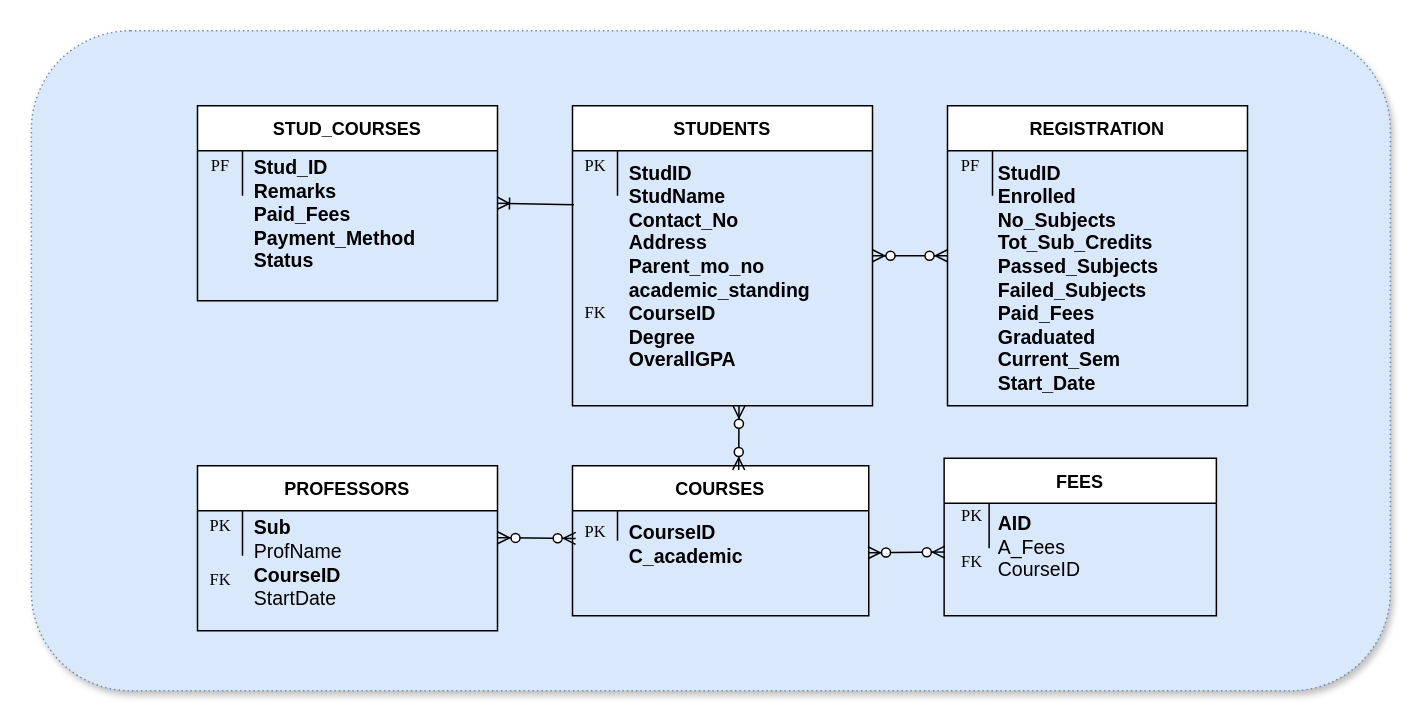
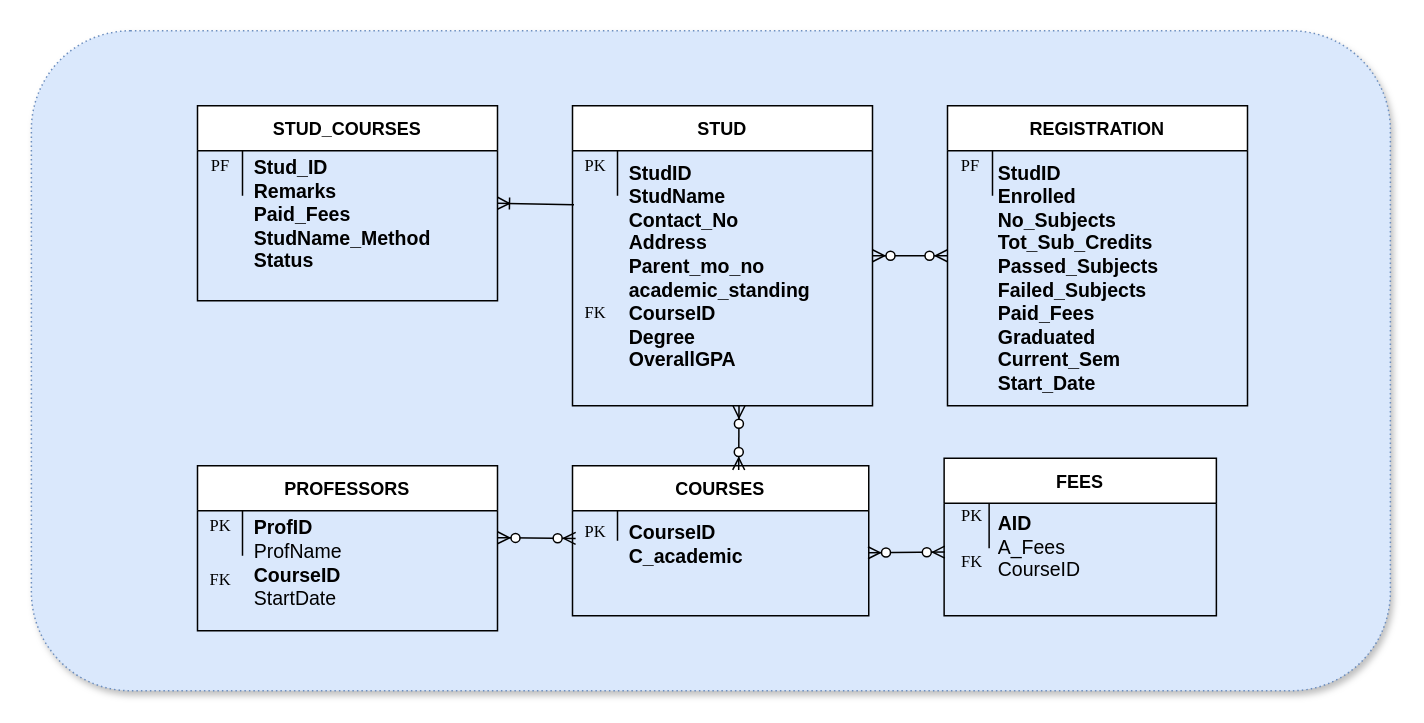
node "STUDENTS": label "STUDENTS" -> "STUD"
node "Stud_ID Remarks Paid_Fees Payment_Method Status": label "Stud_ID Remarks Paid_Fees Payment_Method Status" -> "Stud_ID Remarks Paid_Fees StudName_Method Status"
node "Sub ProfName CourseID StartDate": label "Sub ProfName CourseID StartDate" -> "ProfID ProfName CourseID StartDate"
